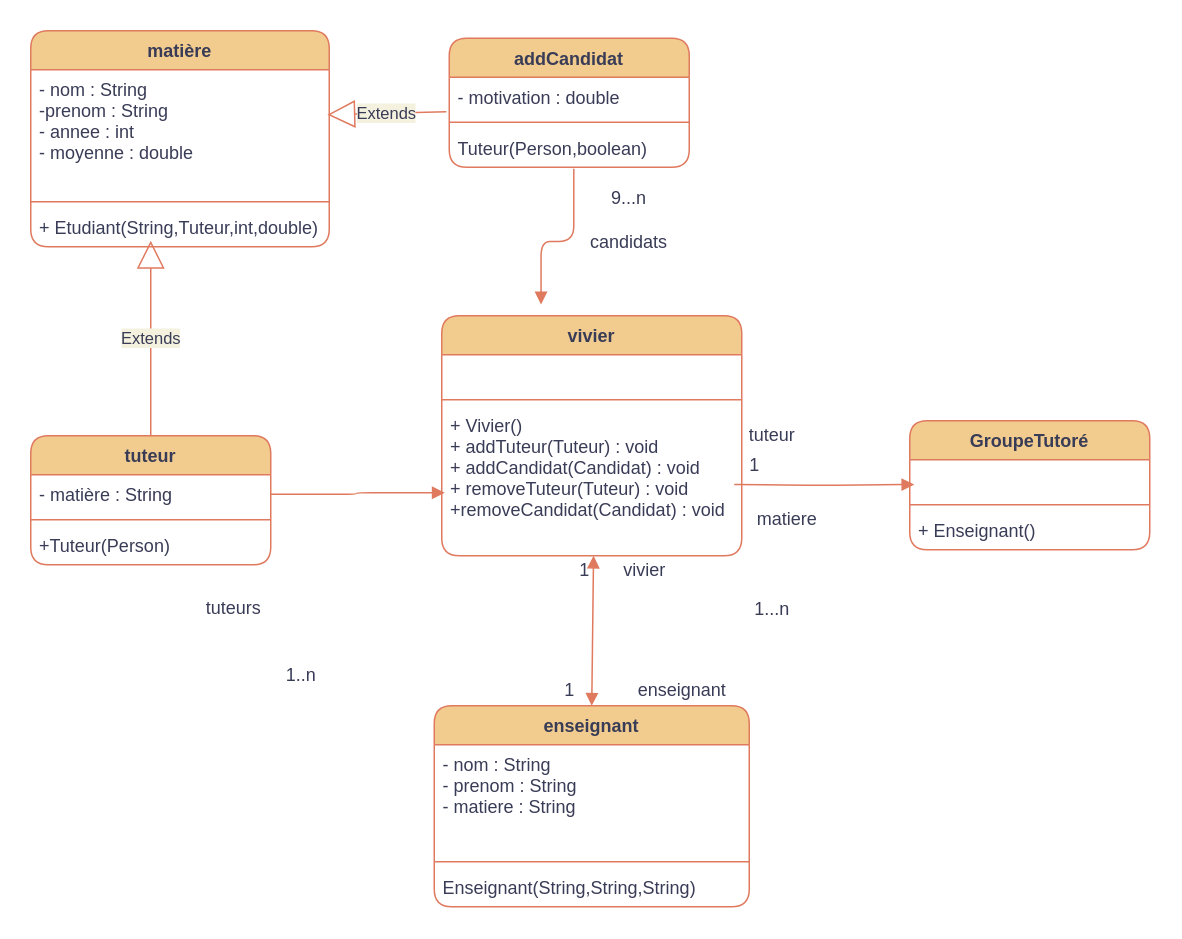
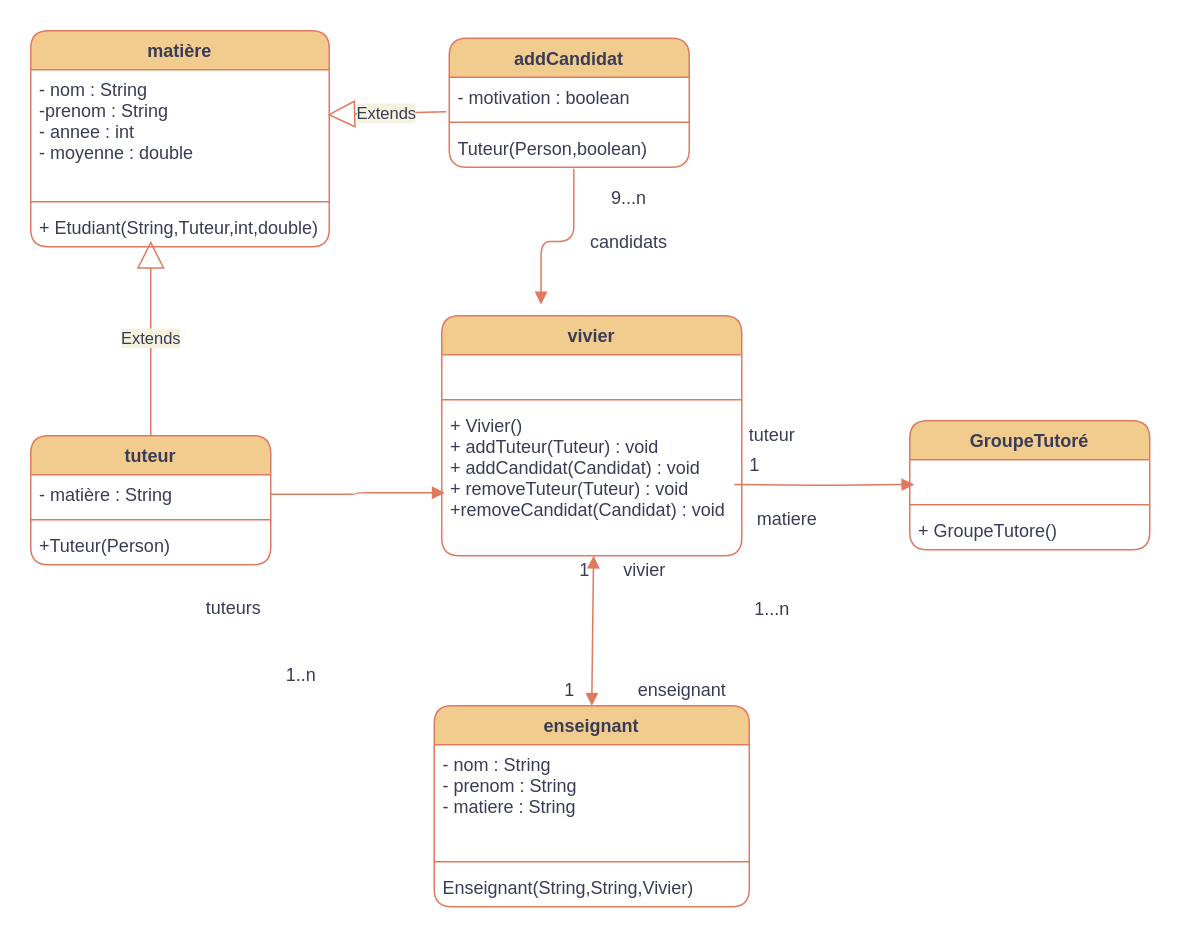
node "- motivation : double": label "- motivation : double" -> "- motivation : boolean"
node "+ Enseignant()": label "+ Enseignant()" -> "+ GroupeTutore()"
node "Enseignant(String,String,String)": label "Enseignant(String,String,String)" -> "Enseignant(String,String,Vivier)"
